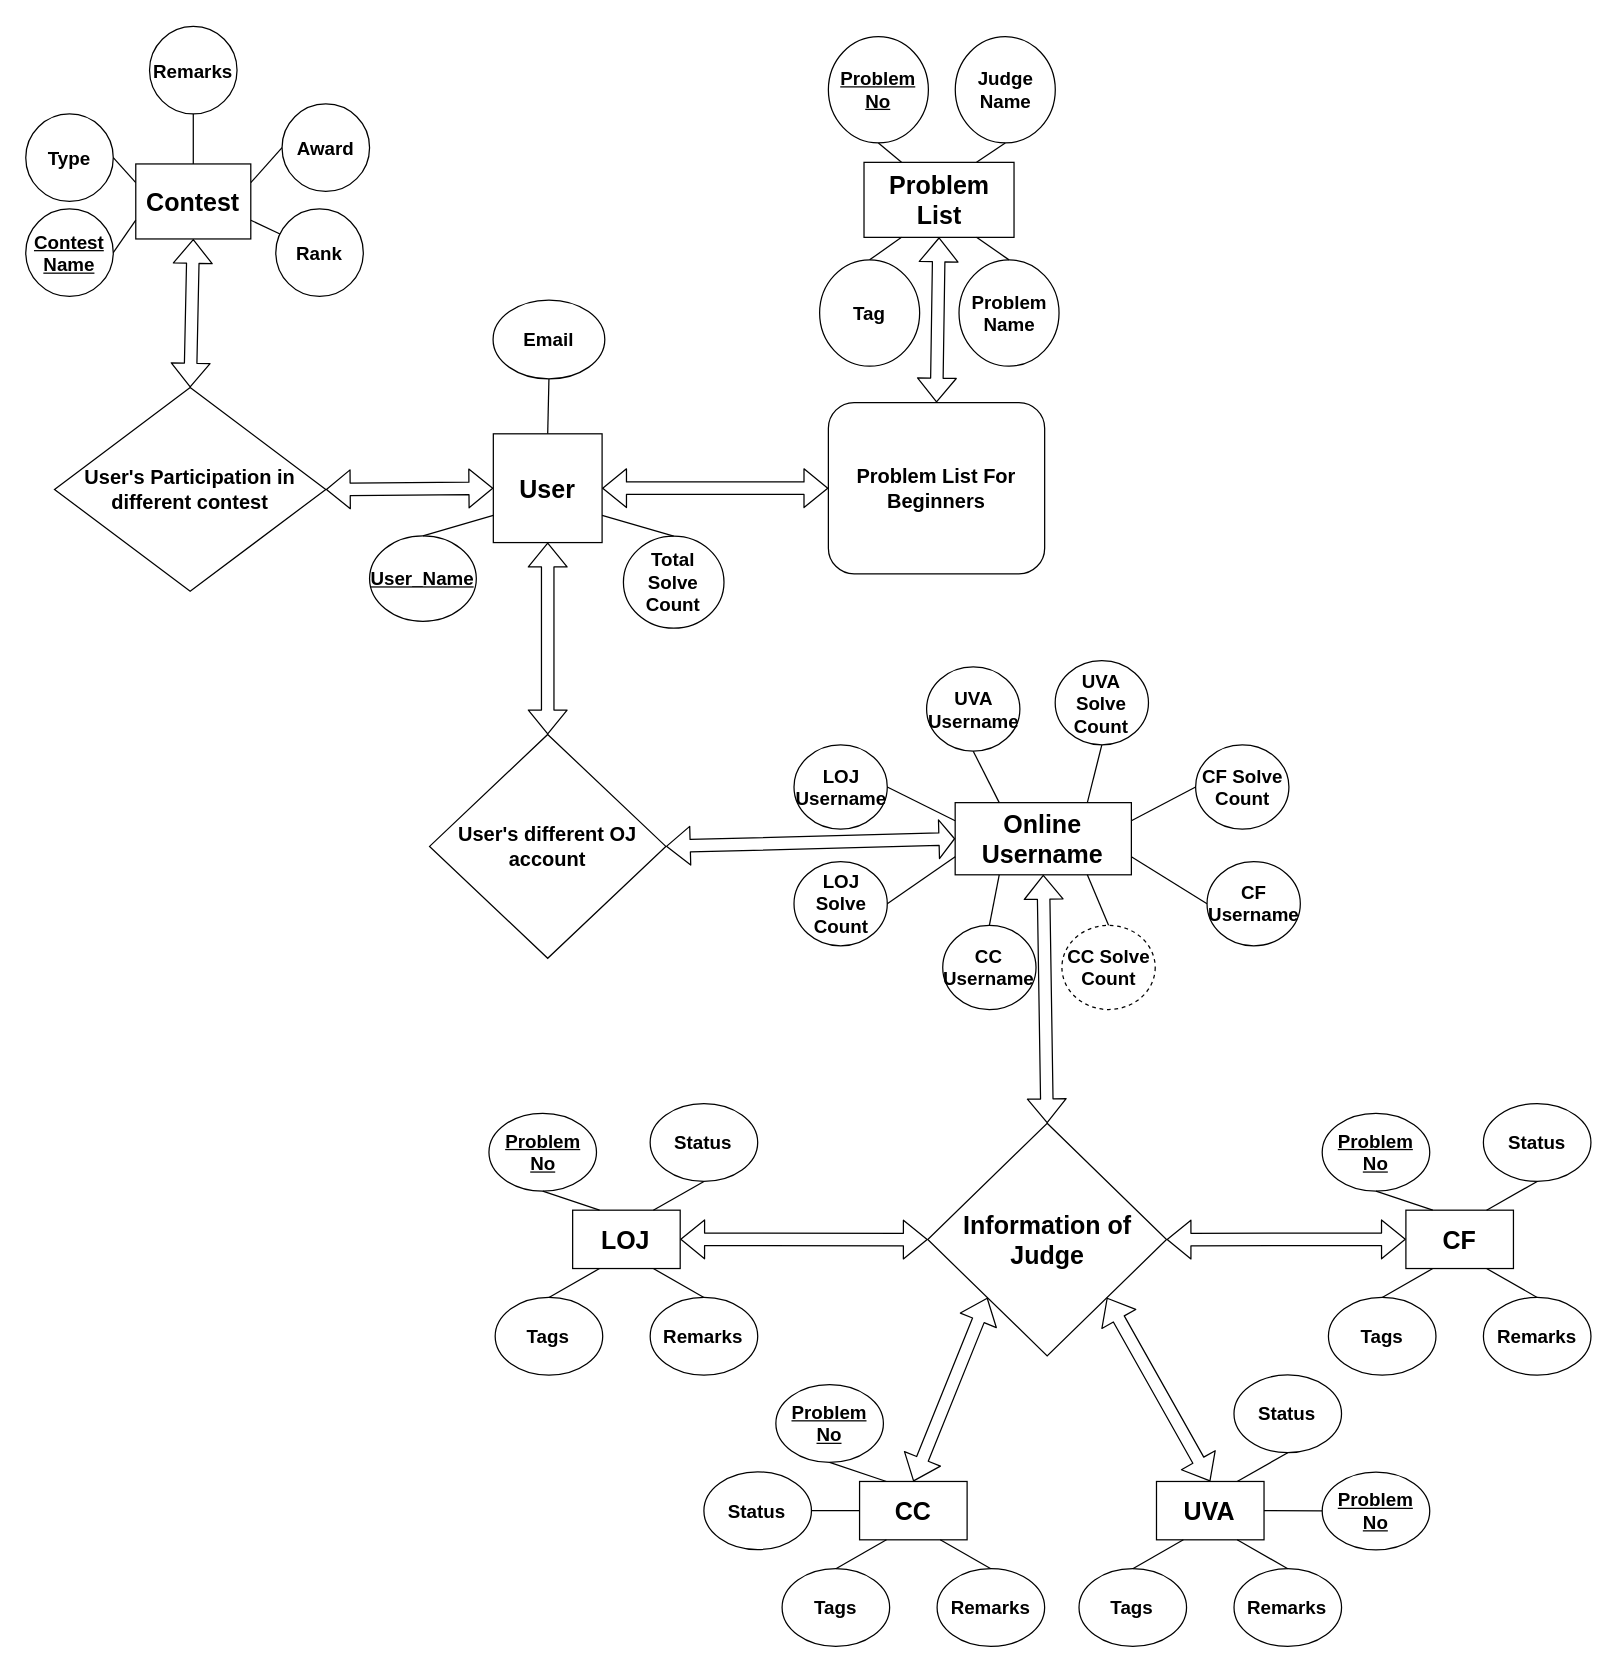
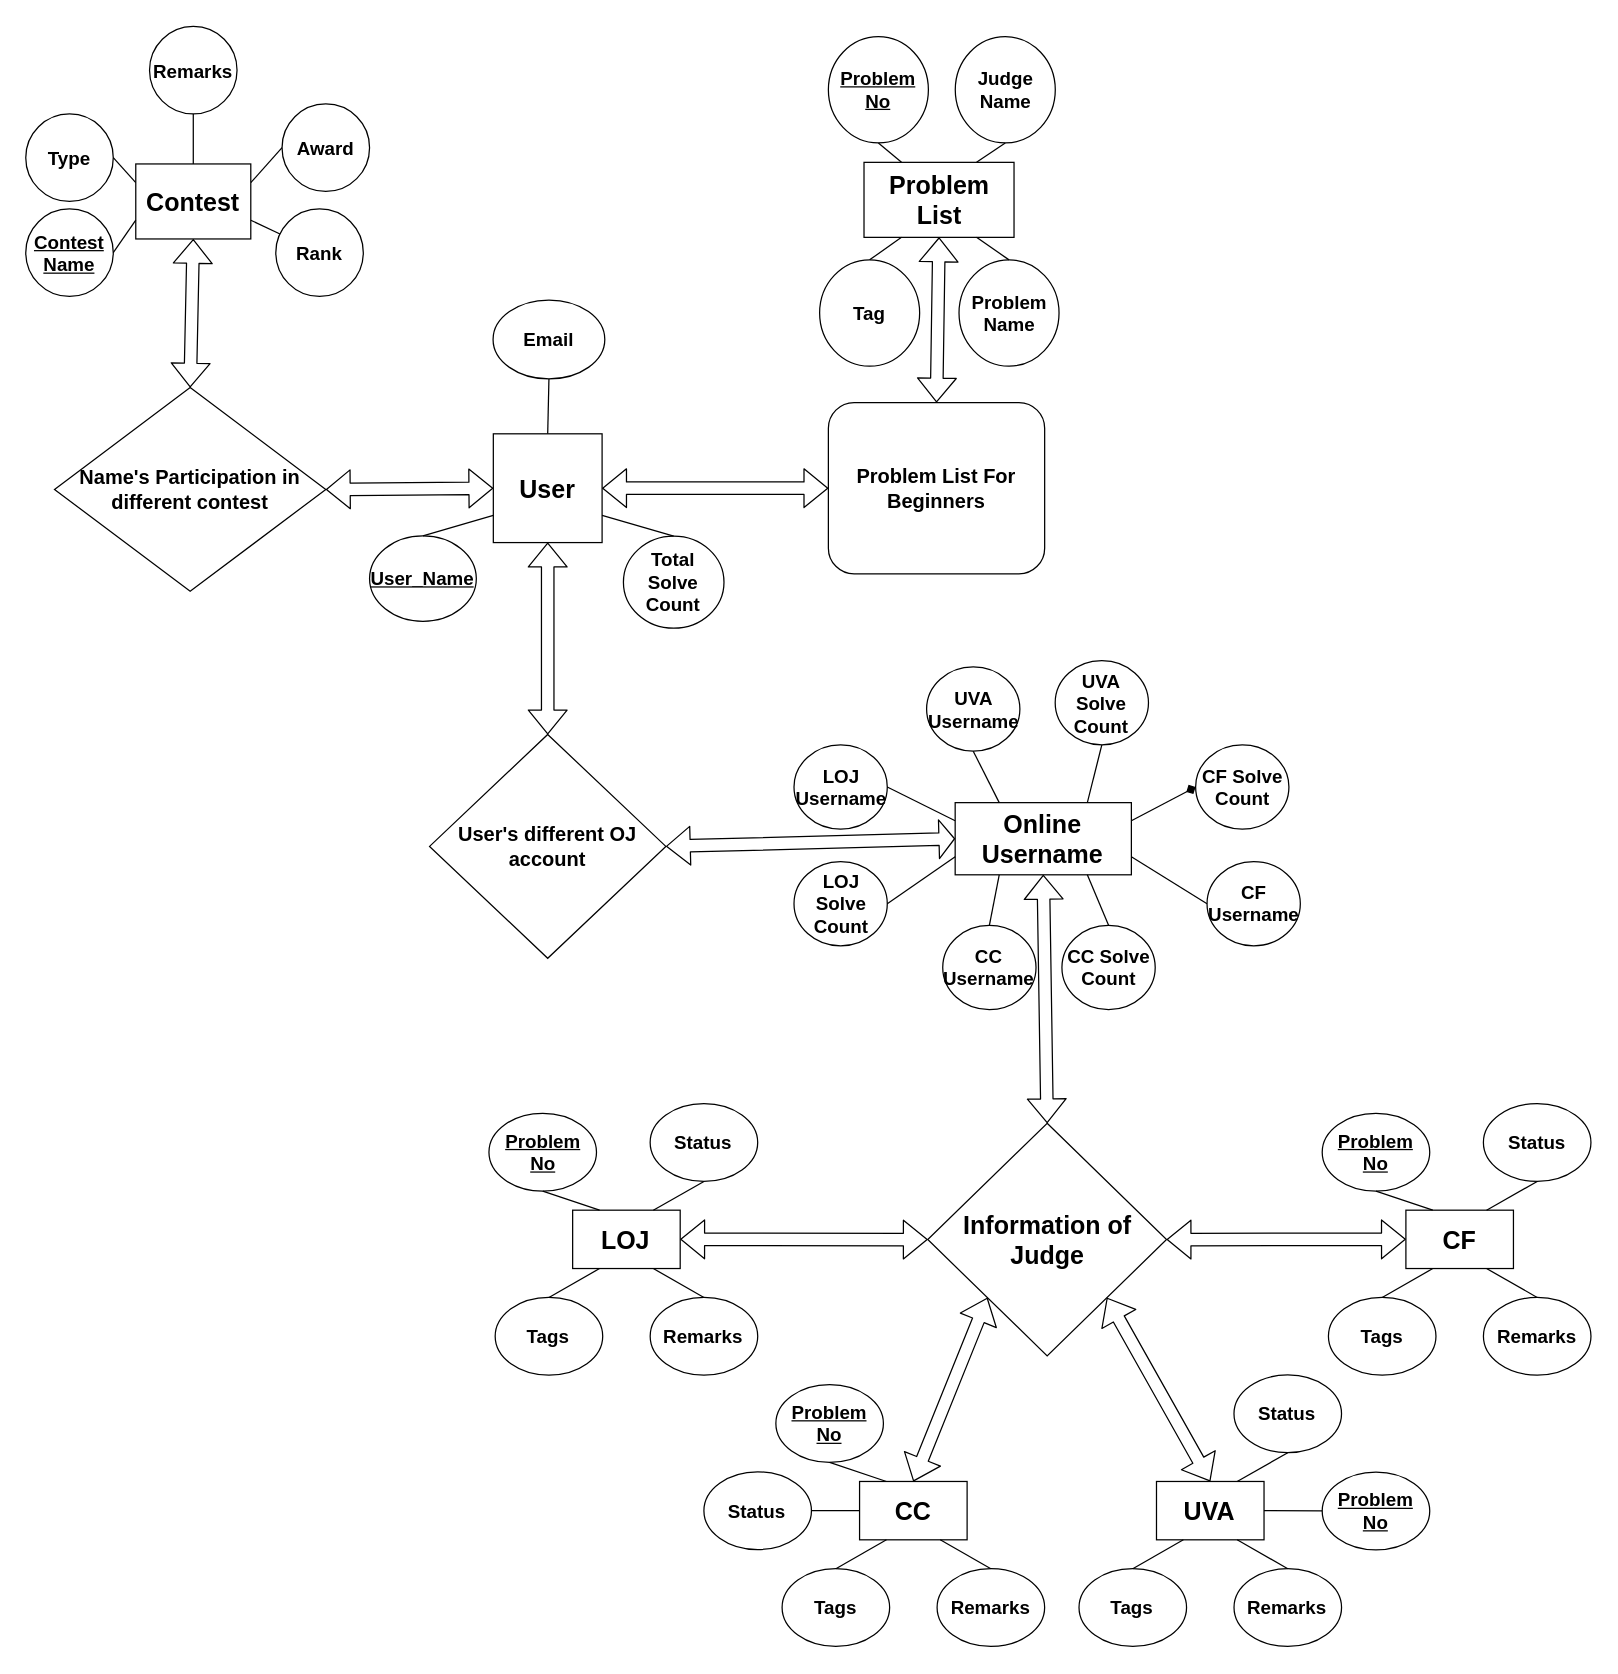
node "User's Participation in different contest": label "User's Participation in different contest" -> "Name's Participation in different contest"
edge "CF Solve Count" -- "Online Username": arrowhead none -> diamond
node "CC Solve Count": style dashed -> solid
